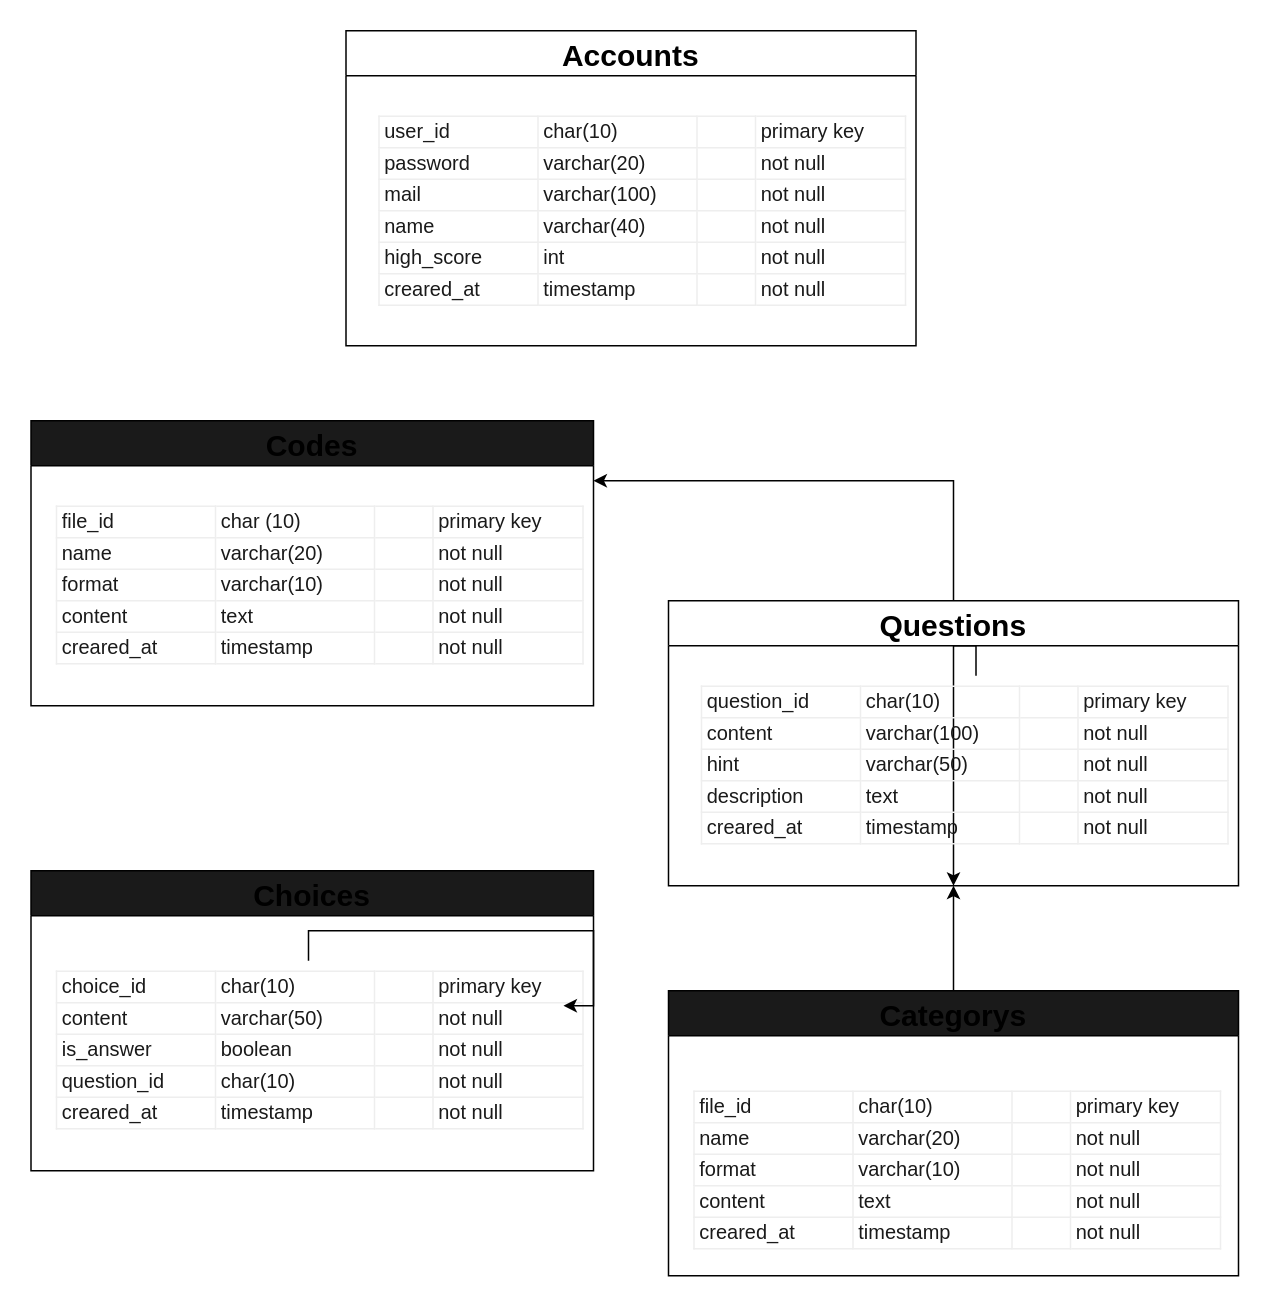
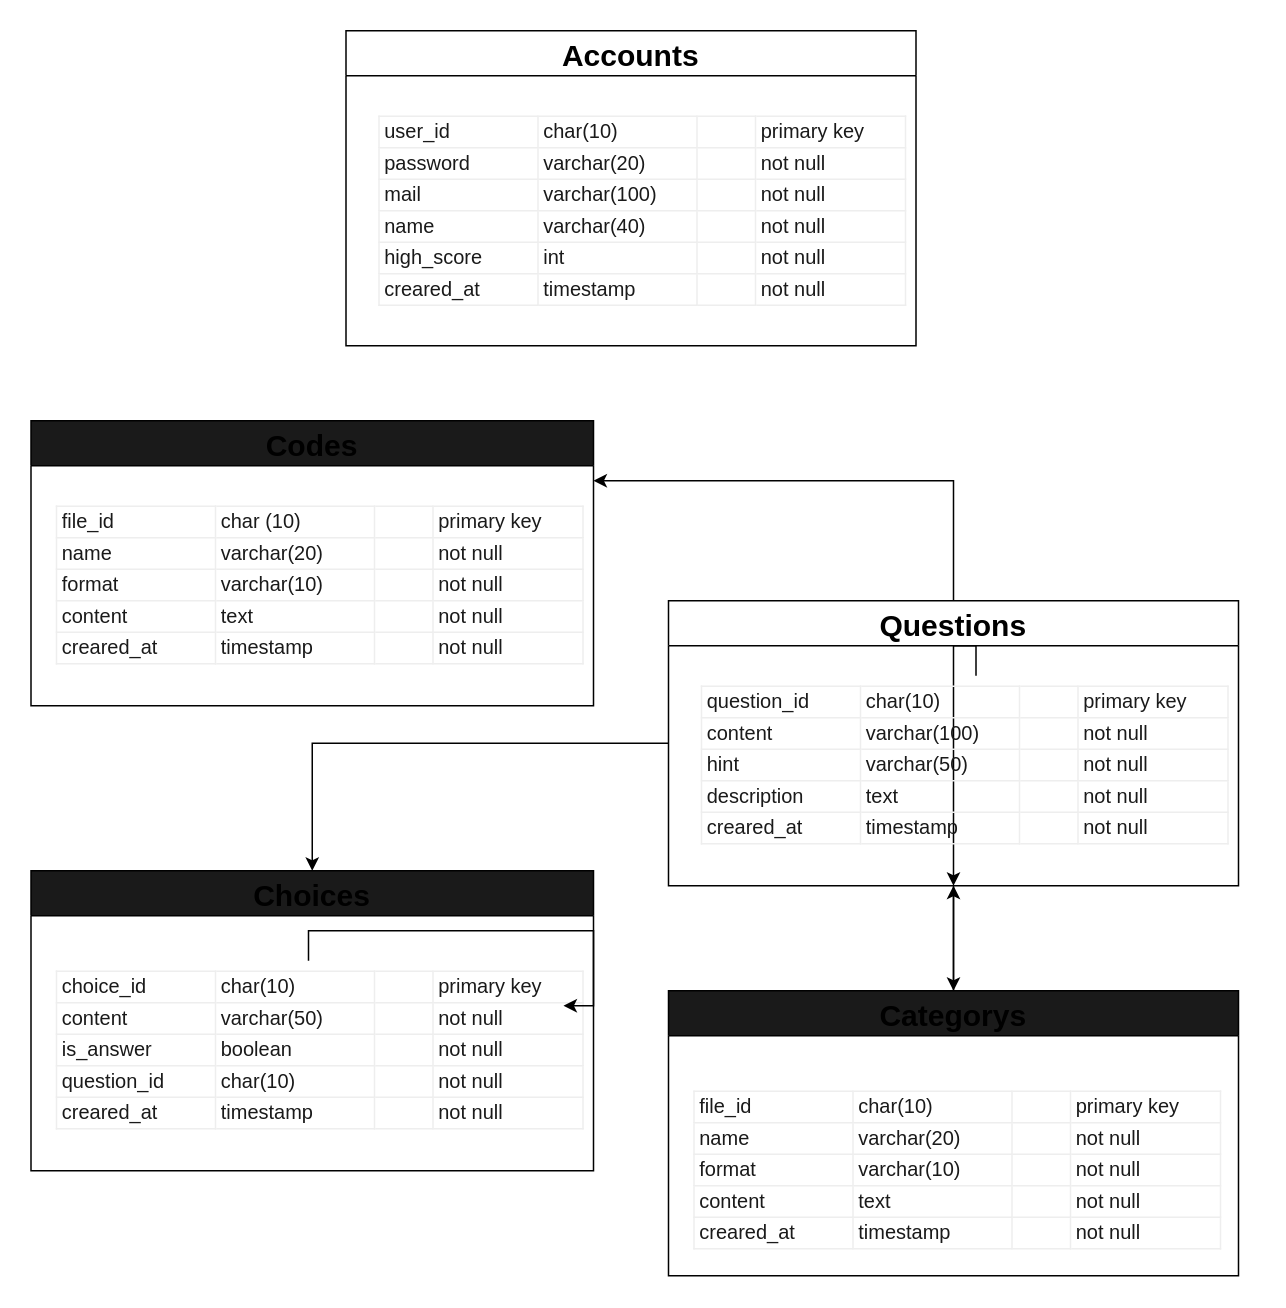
edge "Questions" -> "Choices": added
edge "Questions" -> "Categorys": added
